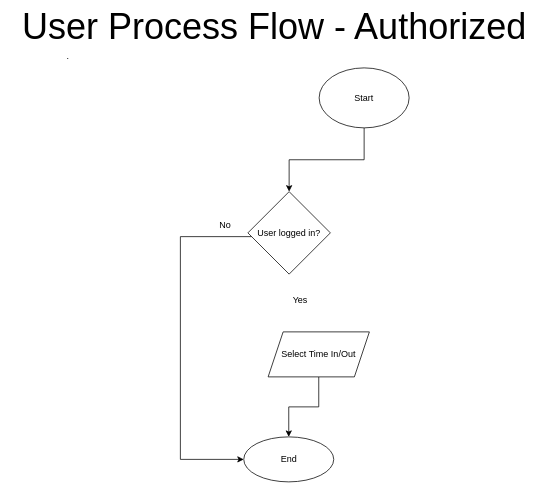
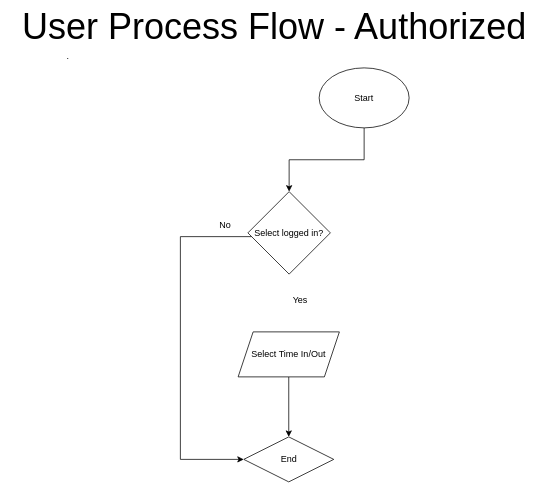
node "User logged in?": label "User logged in?" -> "Select logged in?"
node "Select Time In/Out": moved (319, 354) -> (289, 354)
node "End": shape ellipse -> diamond
